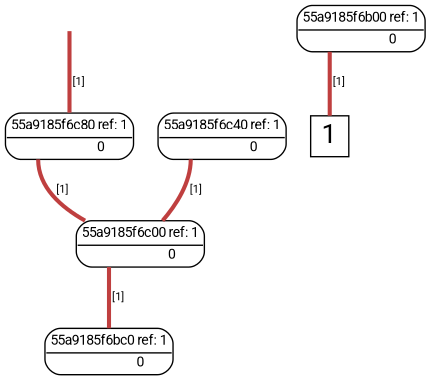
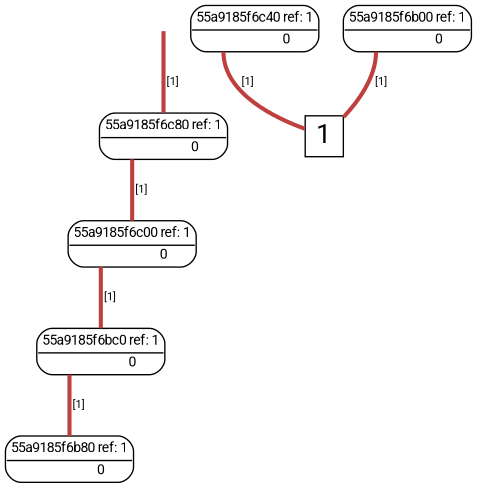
edge "55a9185f6c40 ref: 1" -- "55a9185f6c00 ref: 1": now "55a9185f6c40 ref: 1" -- "1"
node "55a9185f6b80 ref: 1": added
